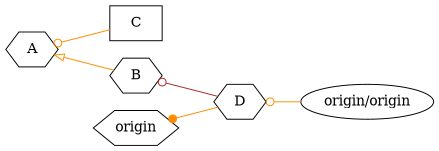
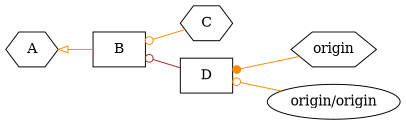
node "C": shape box -> hexagon
edge "C" -> "A": now "C" -> "B"
node "B": shape hexagon -> box
node "D": shape hexagon -> box
edge "D" -> "origin": reversed
